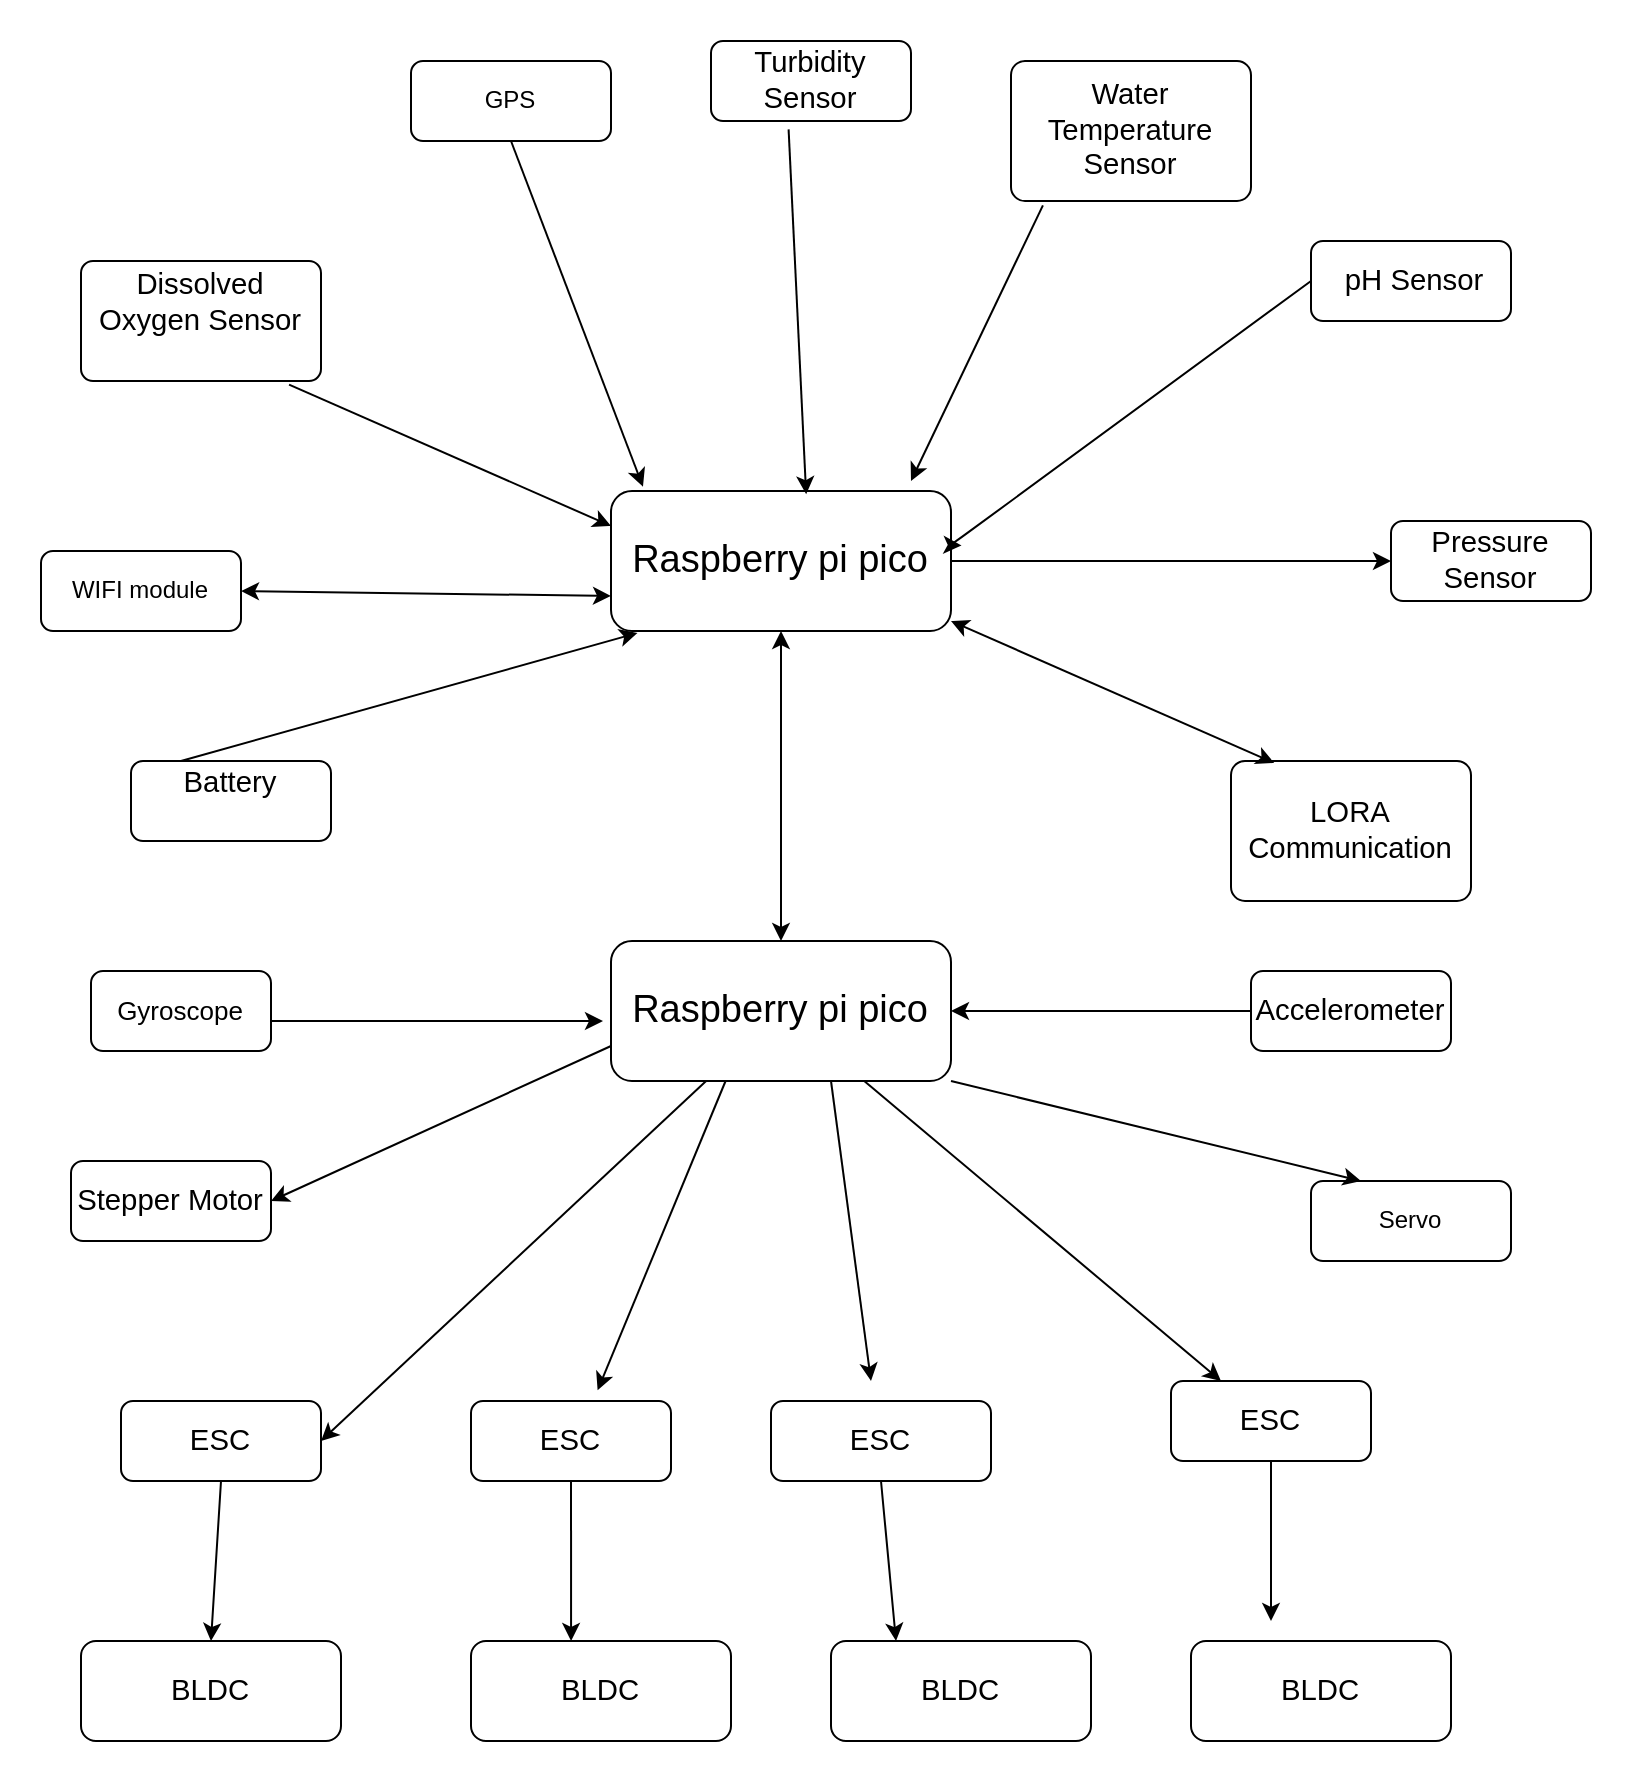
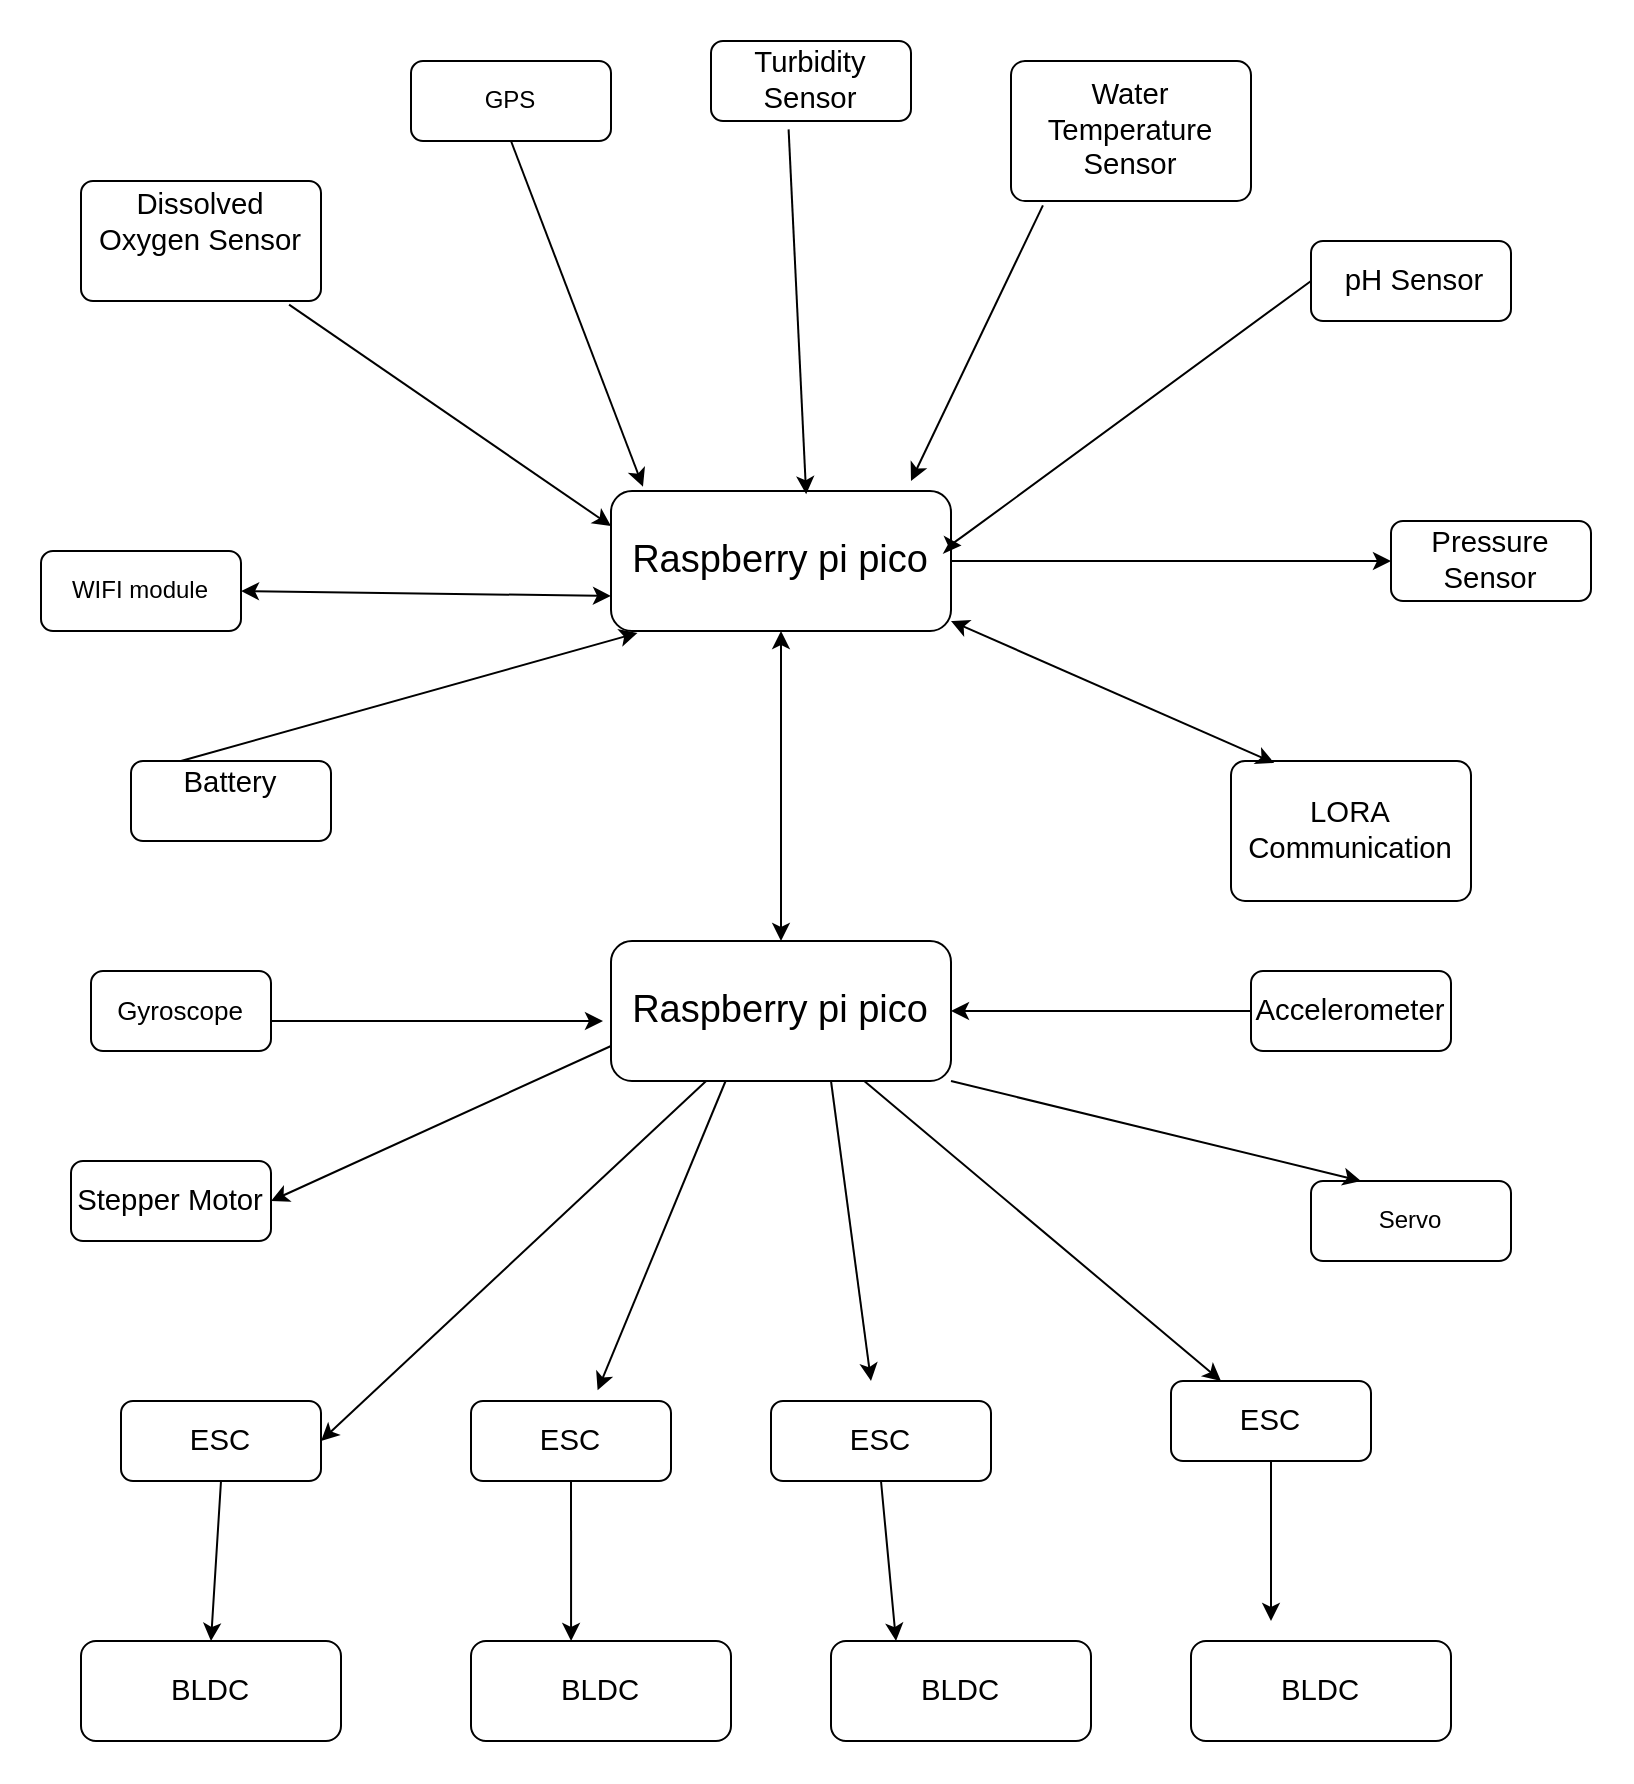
node "Dissolved Oxygen Sensor": moved (201, 321) -> (201, 241)
